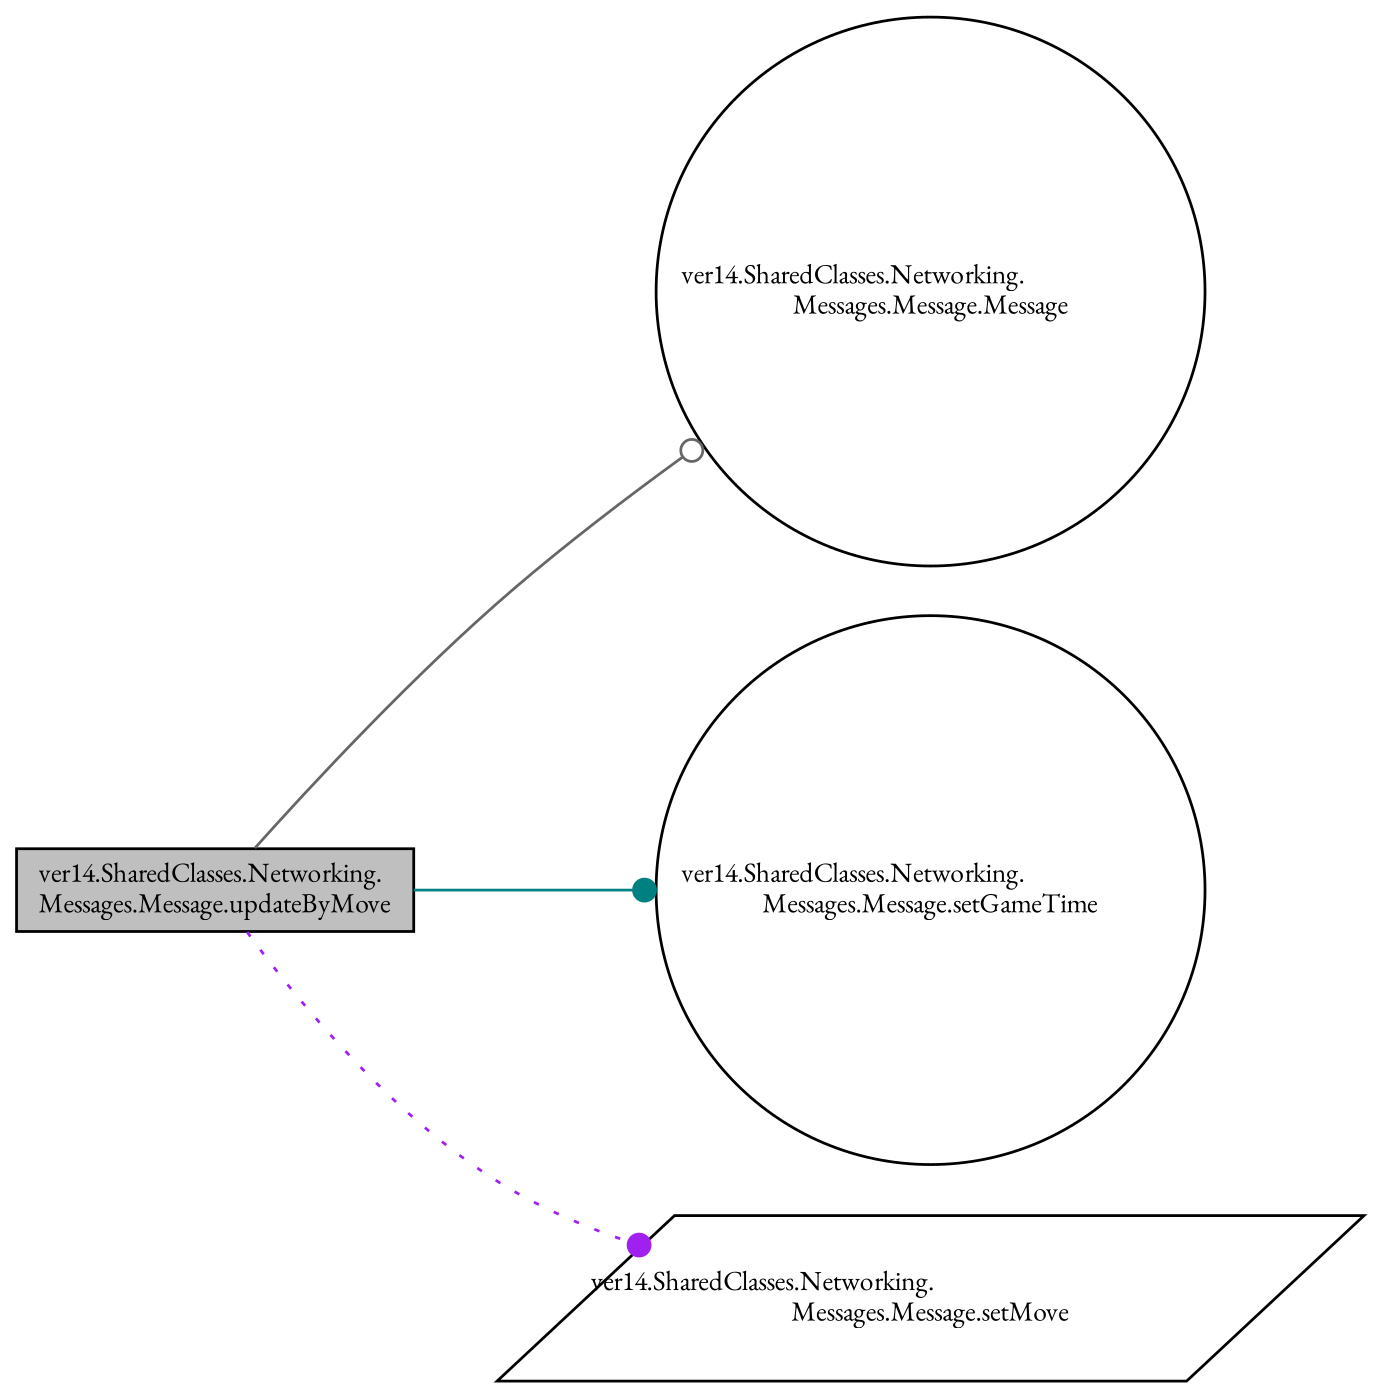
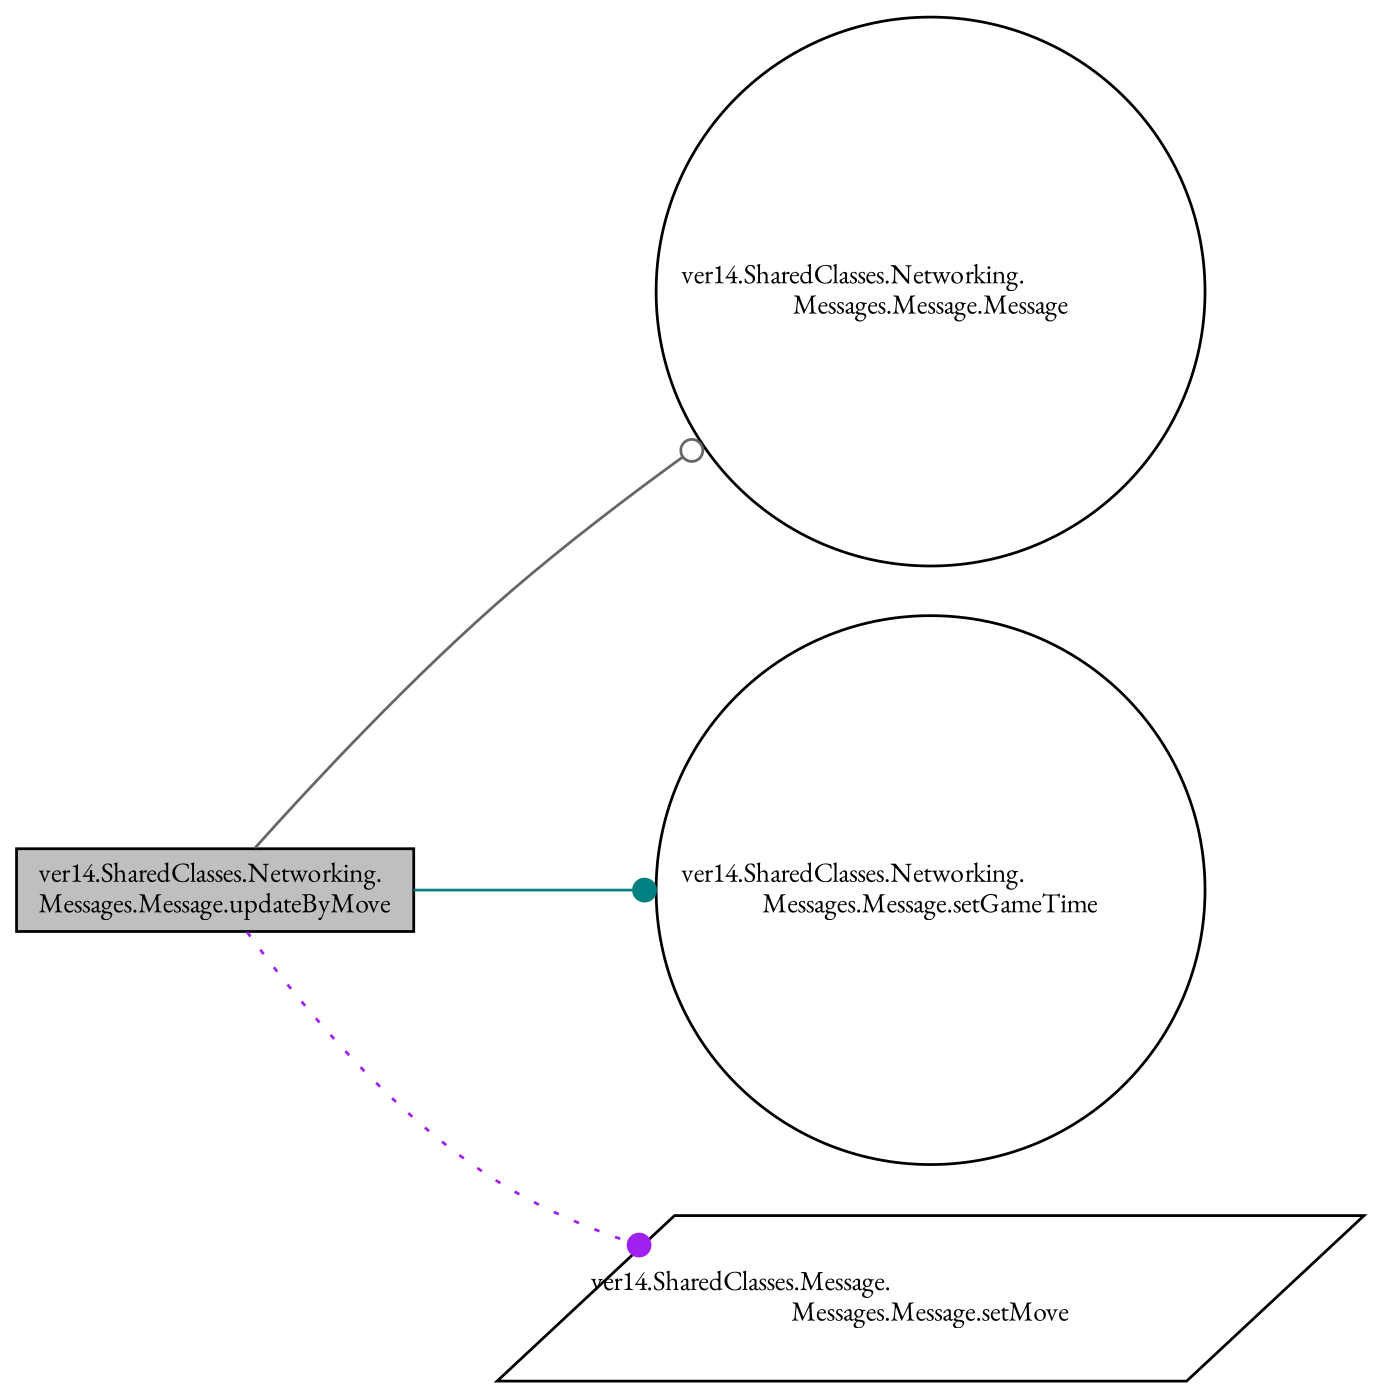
node "ver14.SharedClasses.Networking. Messages.Message.setMove": label "ver14.SharedClasses.Networking. Messages.Message.setMove" -> "ver14.SharedClasses.Message. Messages.Message.setMove"
